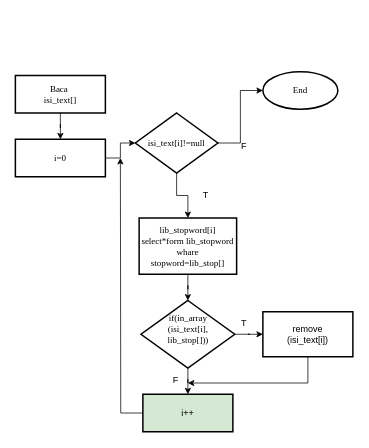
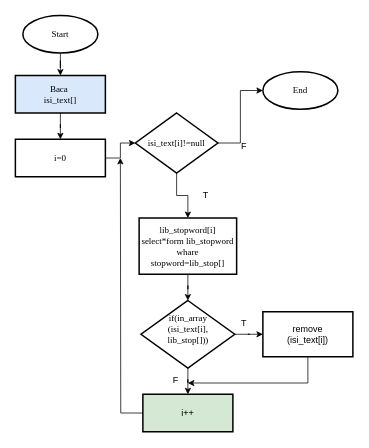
node "Start": added
edge "Start" -> "Baca isi_text[]": added
node "Baca isi_text[]": fillcolor #ffffff -> #dae8fc
